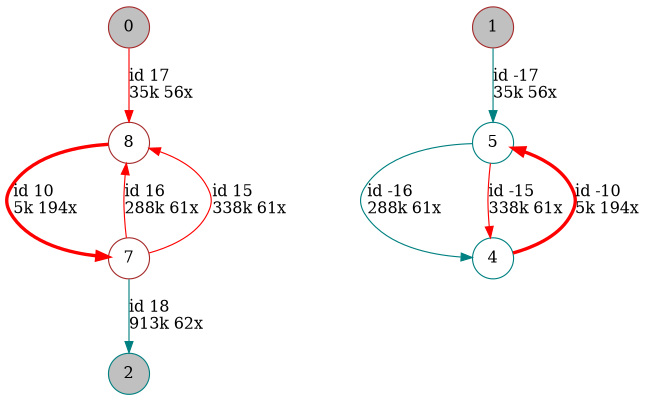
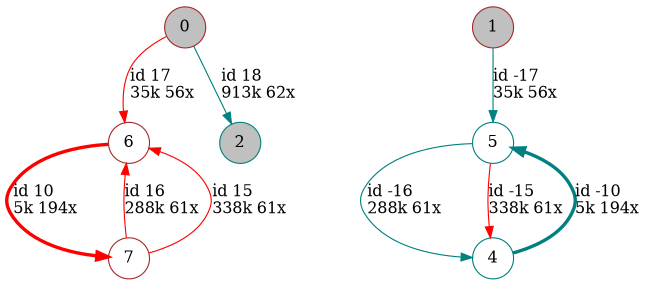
node "8": label "8" -> "6"
edge "4" -> "5": color red -> teal
edge "7" -> "2": now "0" -> "2"
